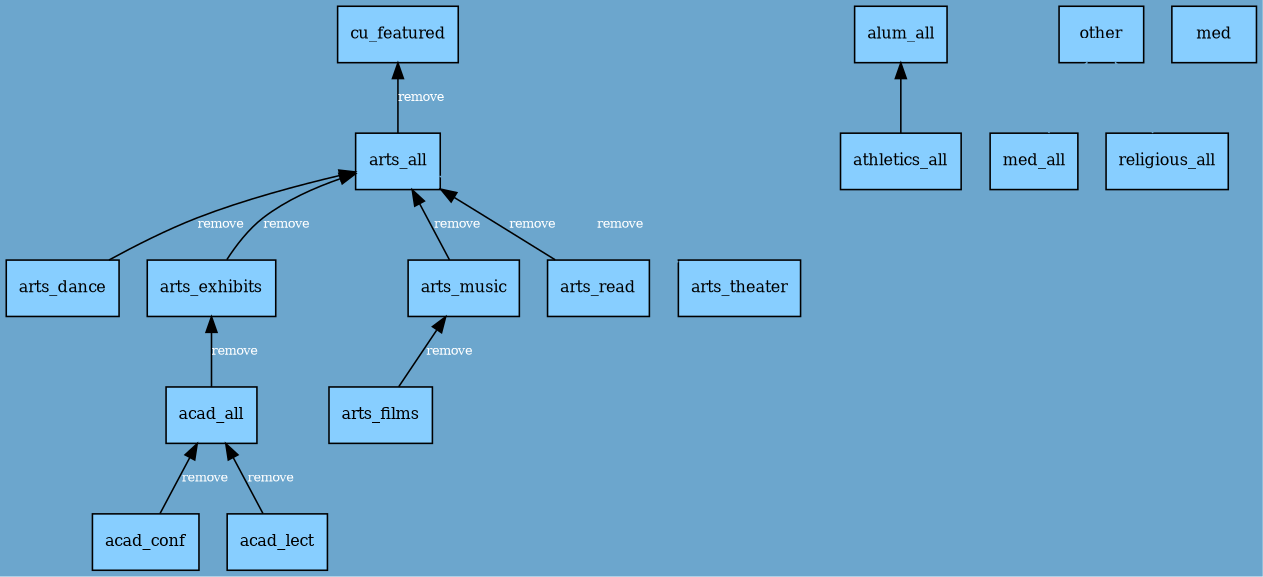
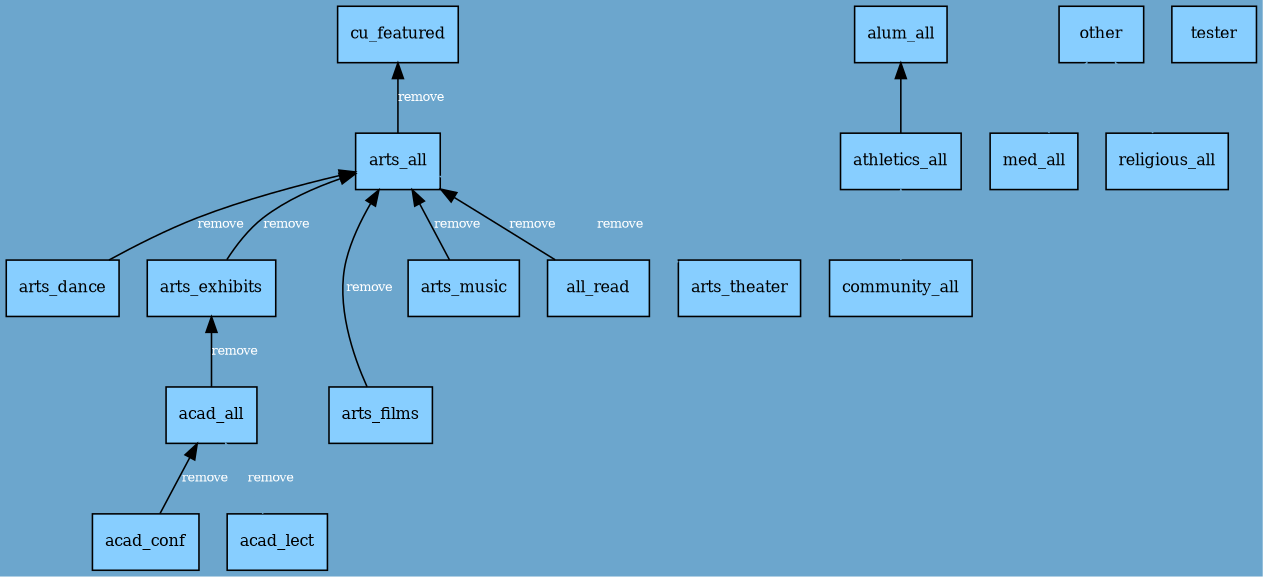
node "med": label "med" -> "tester"
node "arts_read": label "arts_read" -> "all_read"
node "community_all": added
edge "arts_films" -> "arts_music": now "arts_films" -> "arts_all"
edge "acad_lect" -> "acad_all": color black -> skyblue3
